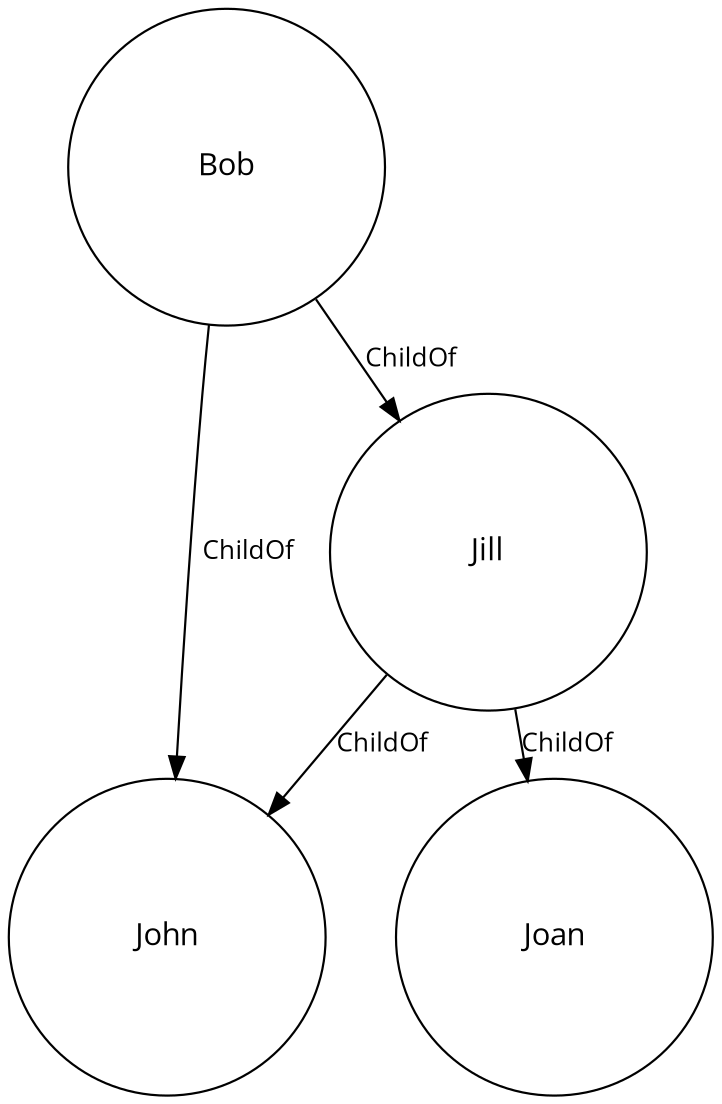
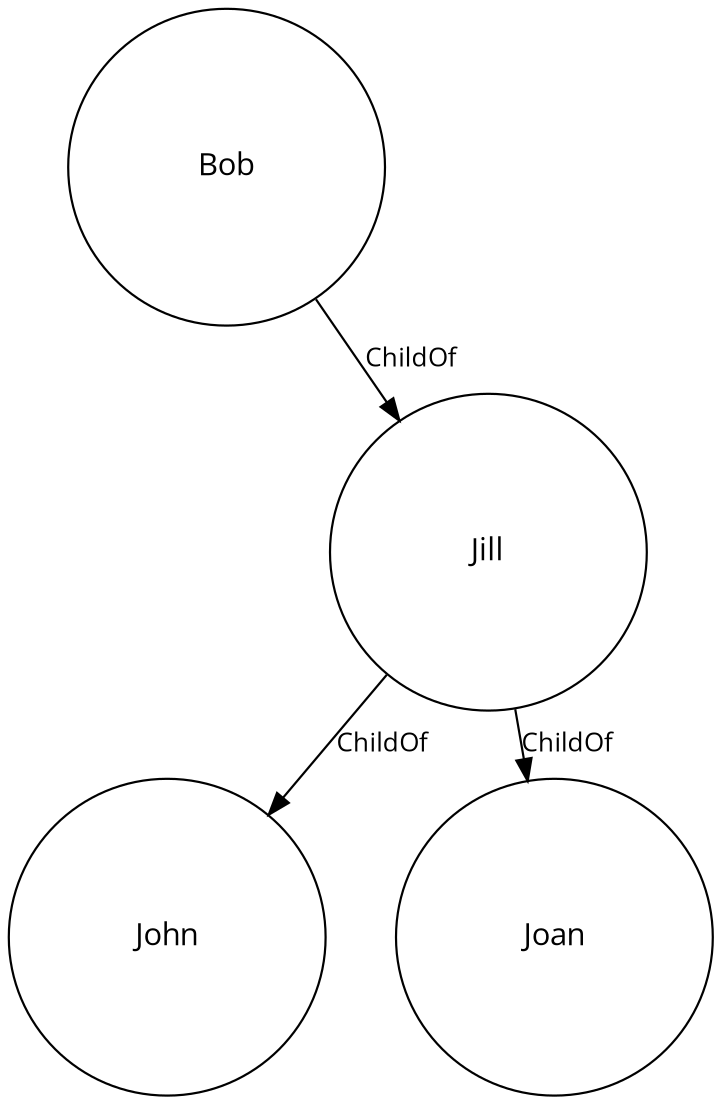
edge "Bob" -> "John": removed, label "ChildOf"
